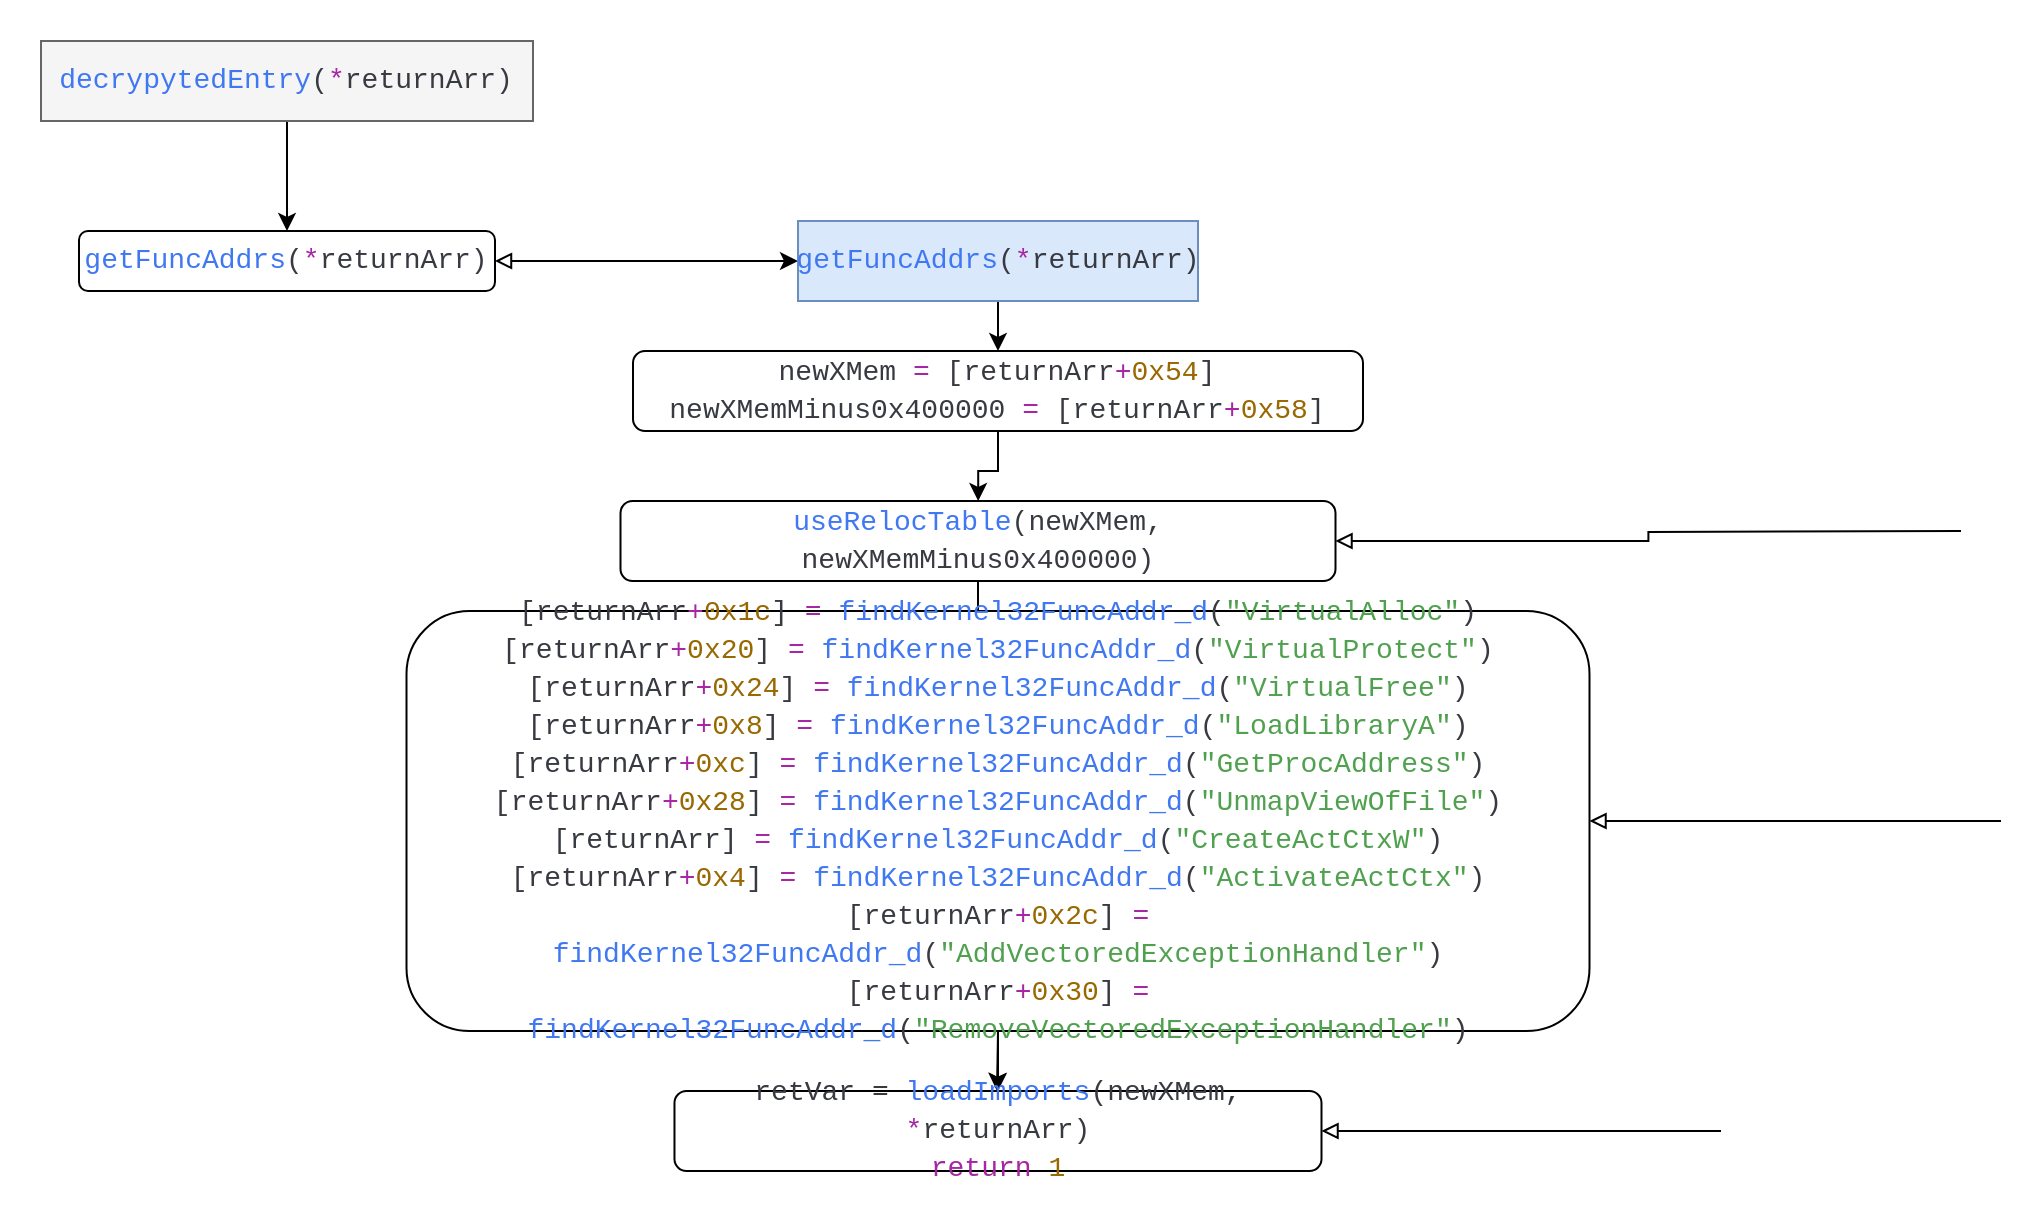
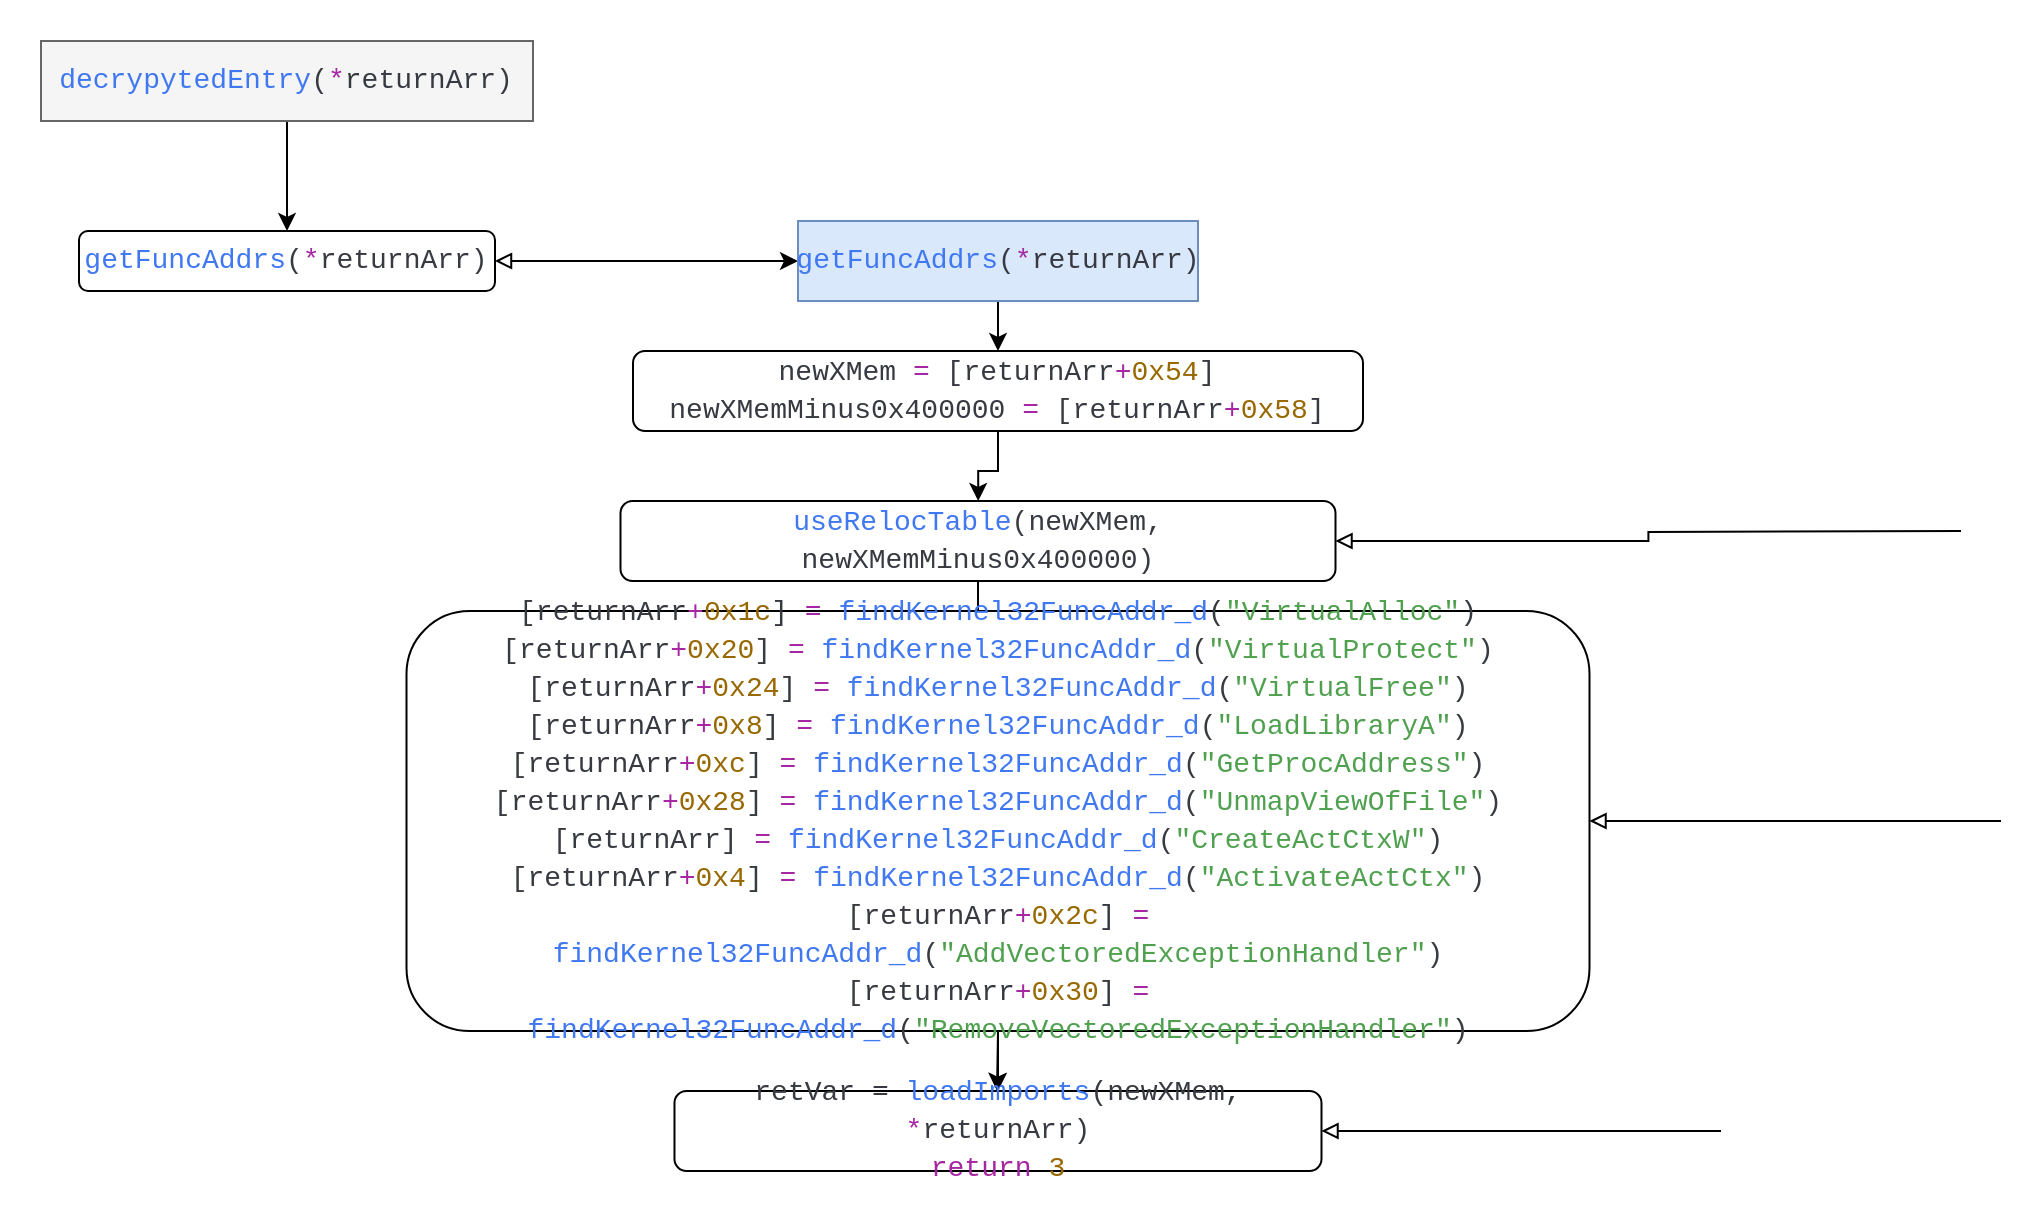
node "retVar = loadImports(newXMem, *returnArr) return 1": label "retVar = loadImports(newXMem, *returnArr) return 1" -> "retVar = loadImports(newXMem, *returnArr) return 3"
